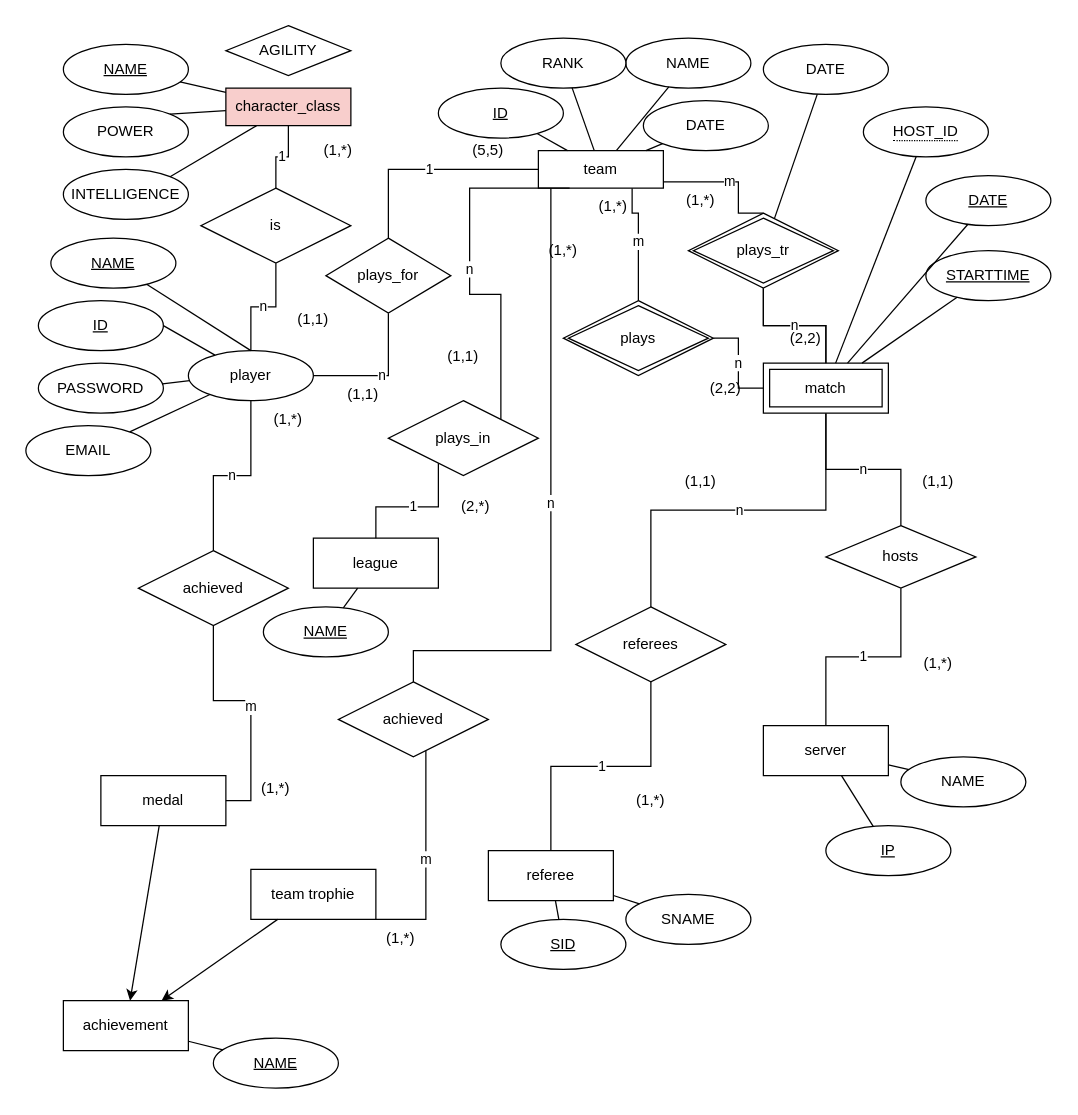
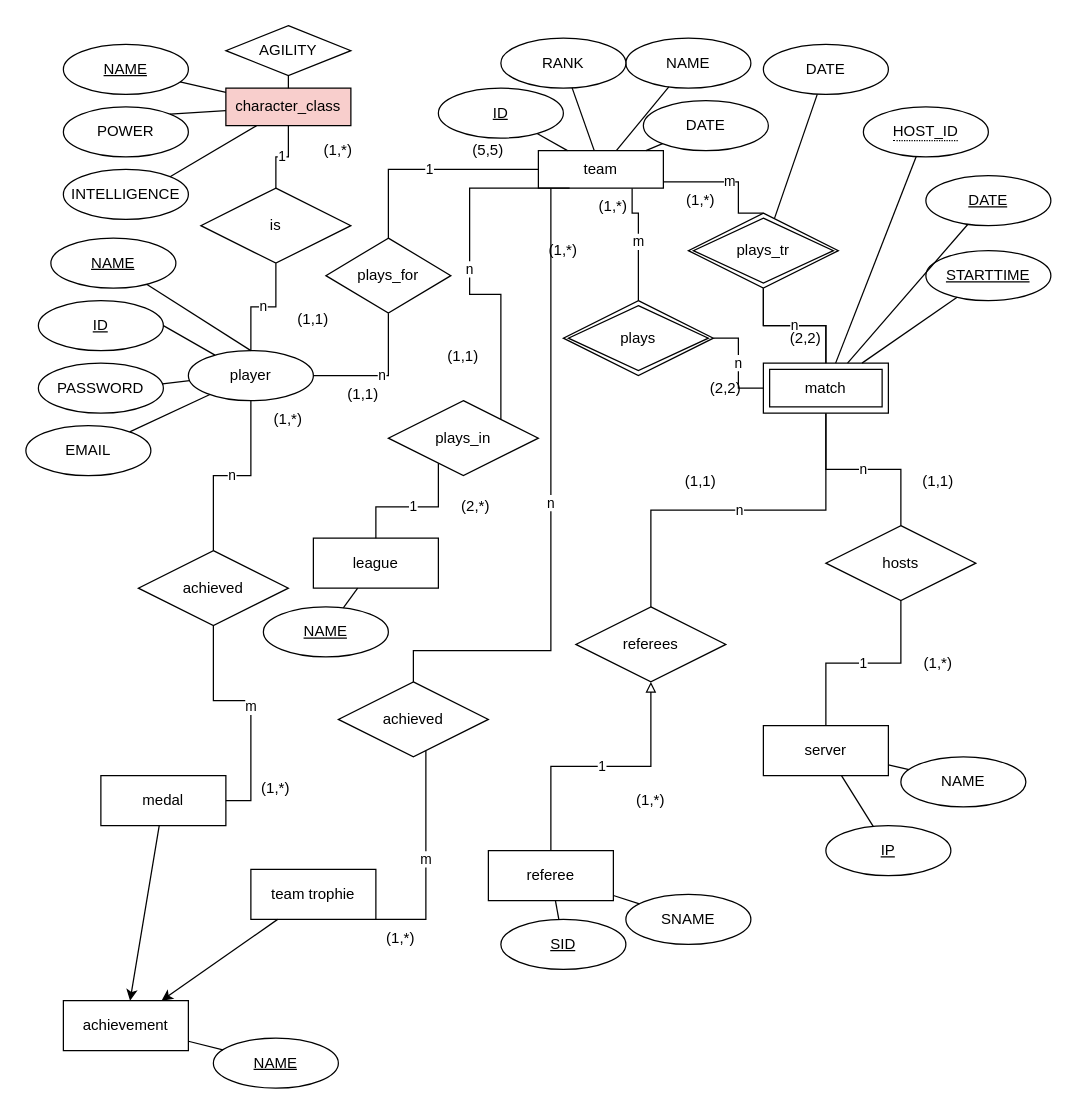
edge "AGILITY" -- "character_class": added
node "hosts": size 150x63 -> 150x75
edge "referees" -- "referee": arrowhead none -> block
